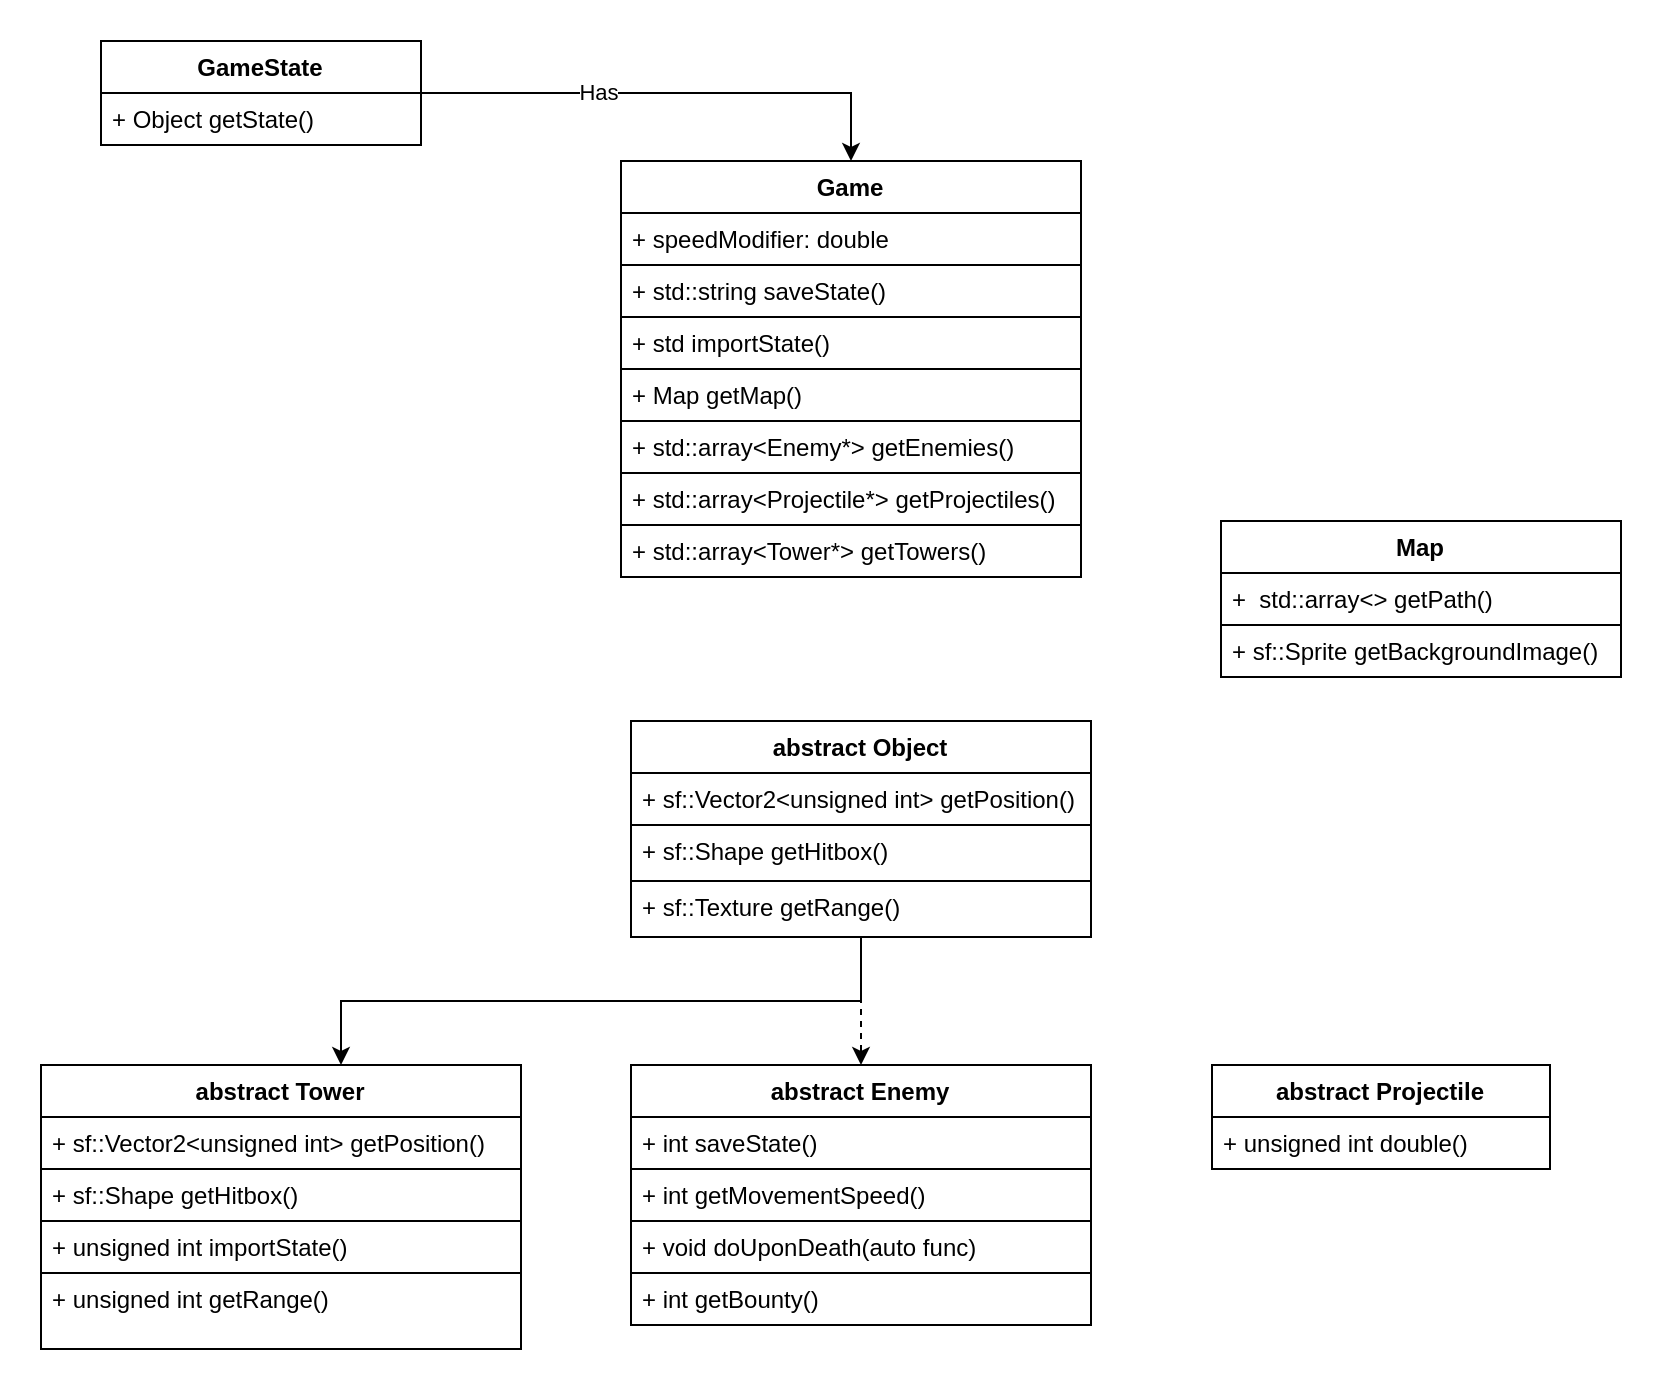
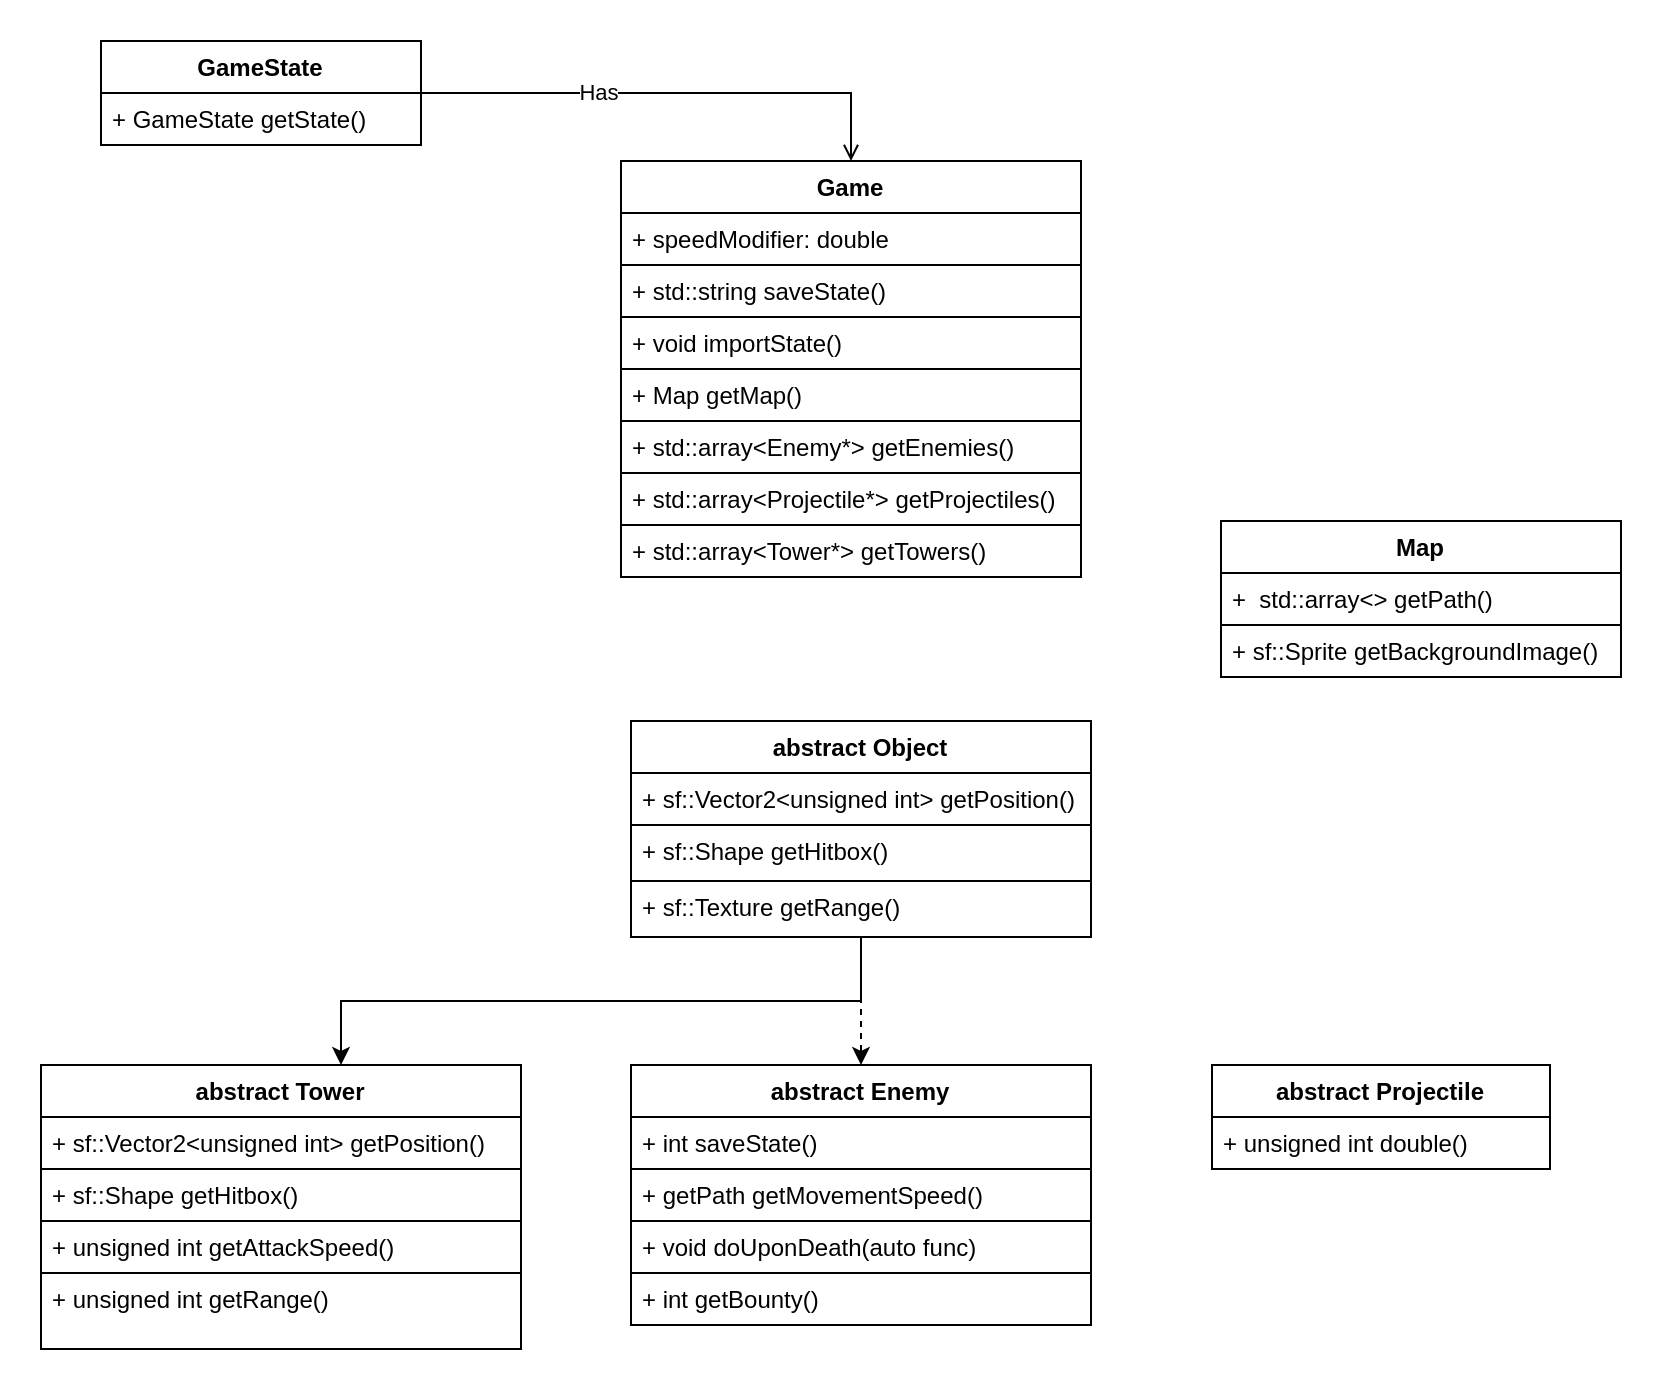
node "+ Object getState()": label "+ Object getState()" -> "+ GameState getState()"
edge "GameState" -> "Game": arrowhead classic -> open
node "+ std importState()": label "+ std importState()" -> "+ void importState()"
node "+ int getMovementSpeed()": label "+ int getMovementSpeed()" -> "+ getPath getMovementSpeed()"
node "+ unsigned int importState()": label "+ unsigned int importState()" -> "+ unsigned int getAttackSpeed()"
